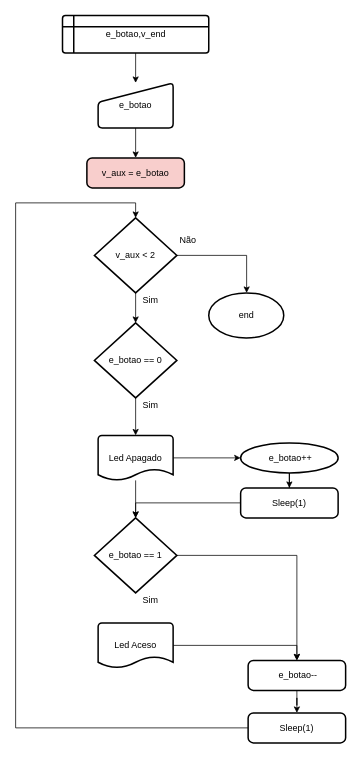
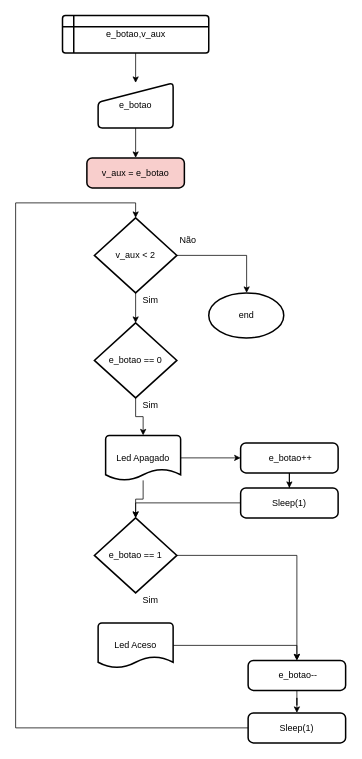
node "e_botao,v_end": label "e_botao,v_end" -> "e_botao,v_aux"
node "Led Apagado": moved (135, 458) -> (143, 458)
node "e_botao++": shape ellipse -> rounded rectangle
